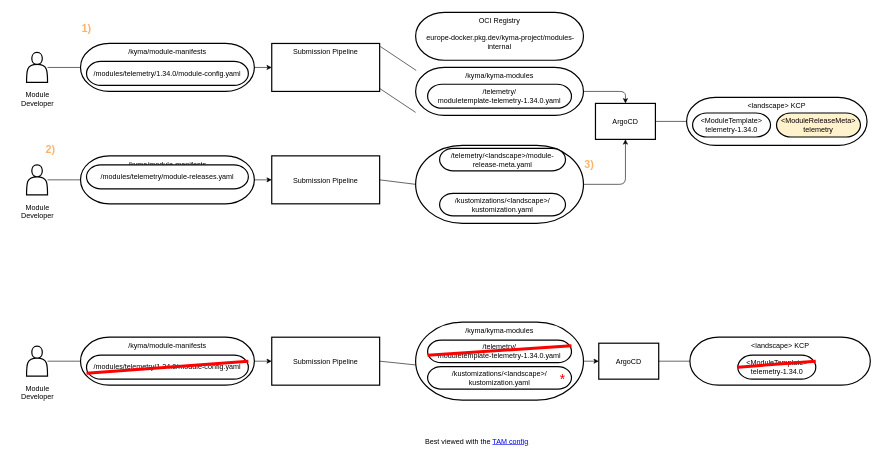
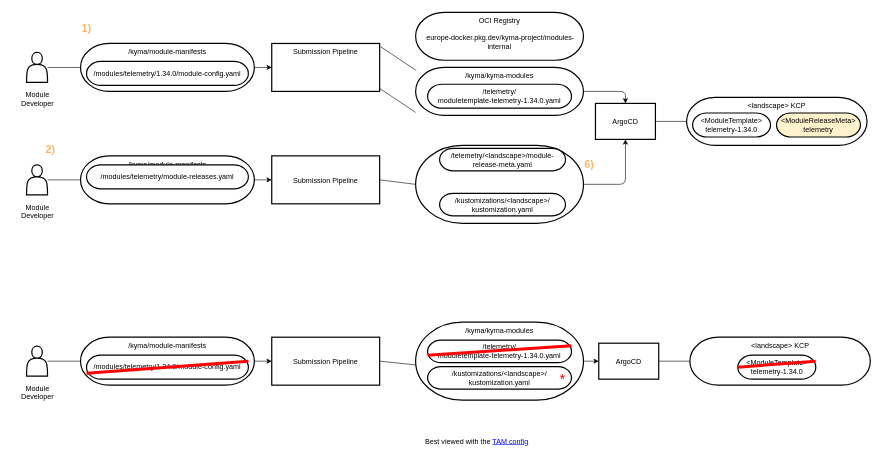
node "3)": label "3)" -> "6)"
